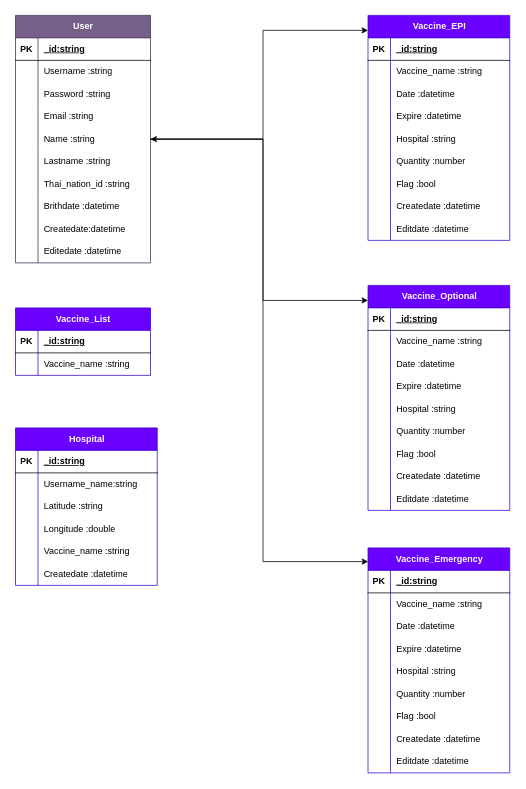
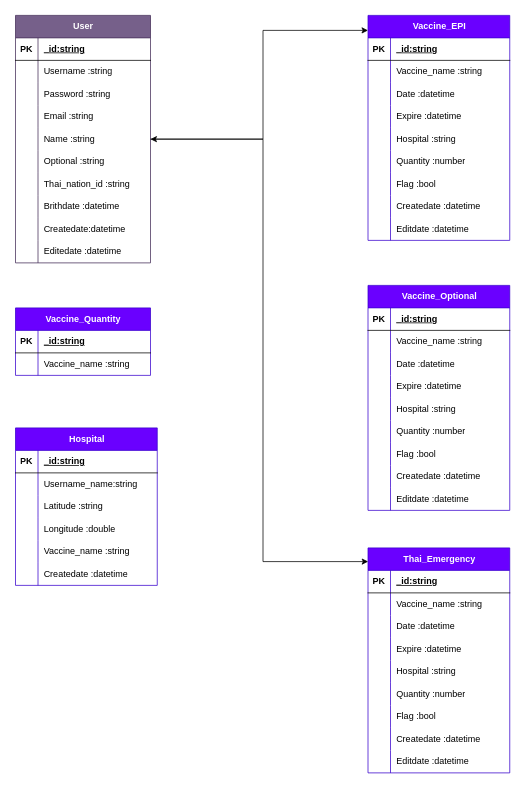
node "Lastname :string": label "Lastname :string" -> "Optional :string"
edge "User" -> "Vaccine_Optional": removed
node "Vaccine_List": label "Vaccine_List" -> "Vaccine_Quantity"
node "Vaccine_Emergency": label "Vaccine_Emergency" -> "Thai_Emergency"
